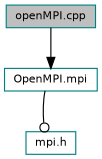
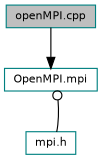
edge "OpenMPI.mpi" -> "mpi.h": reversed
